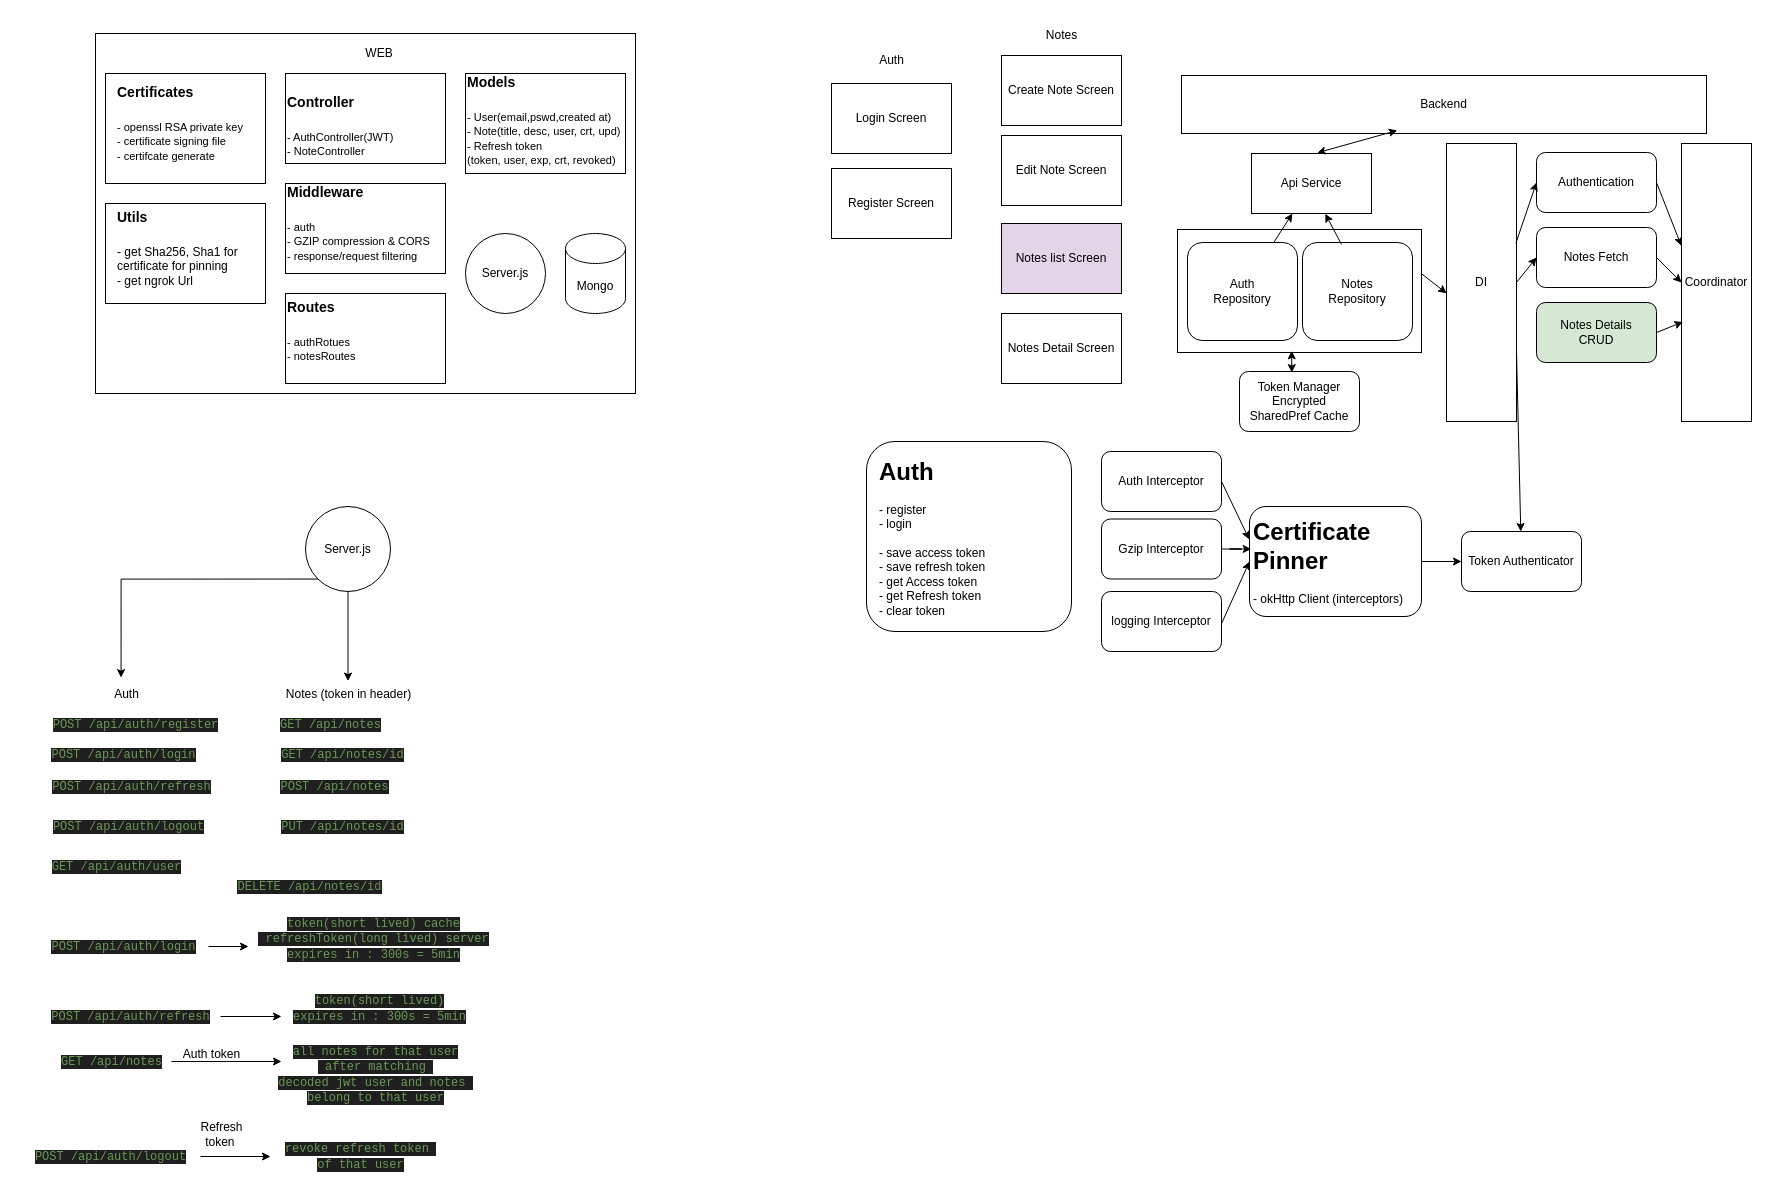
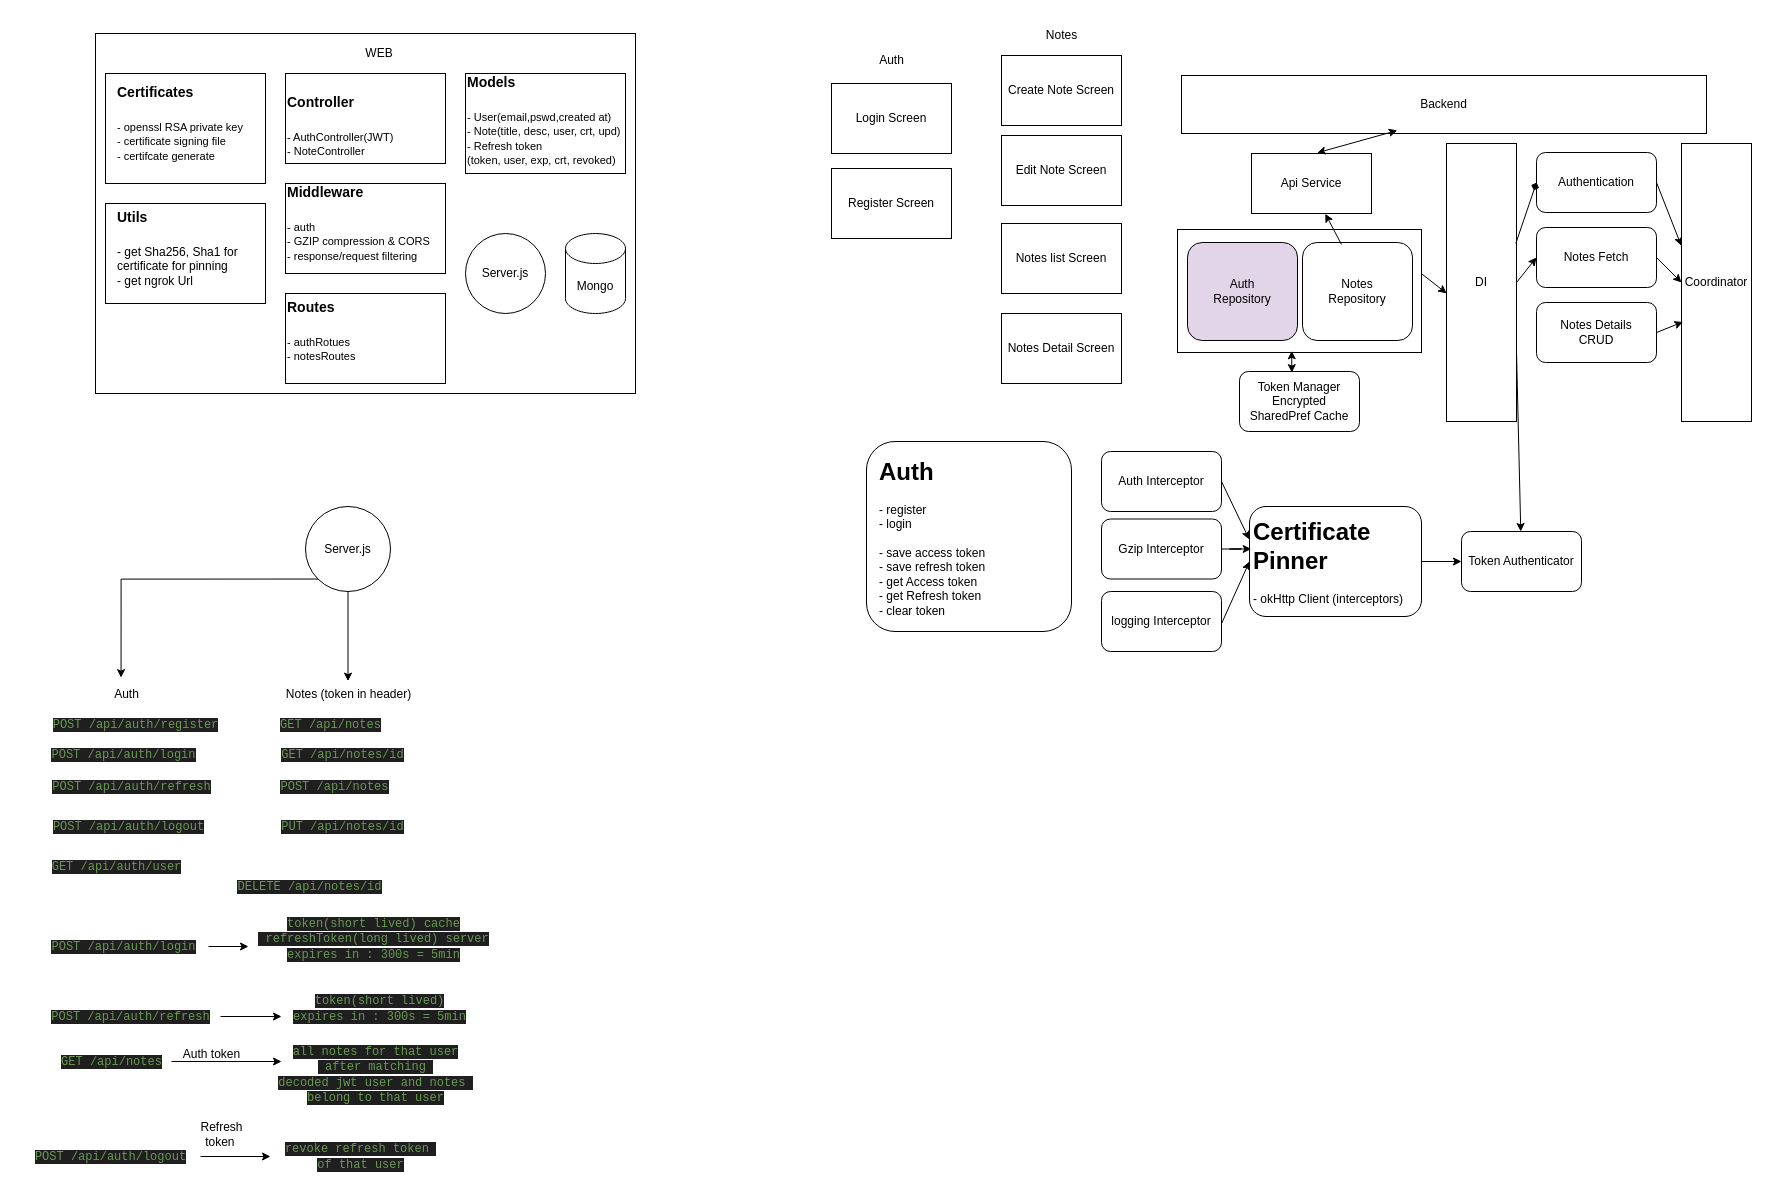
edge "DI" -> "Authentication": arrowhead classic -> diamond
edge "Auth Repository" -> "Api Service": removed
node "Notes list Screen": fillcolor #e1d5e7 -> #ffffff
node "Auth Repository": fillcolor #ffffff -> #e1d5e7
node "Notes Details CRUD": fillcolor #d5e8d4 -> #ffffff
